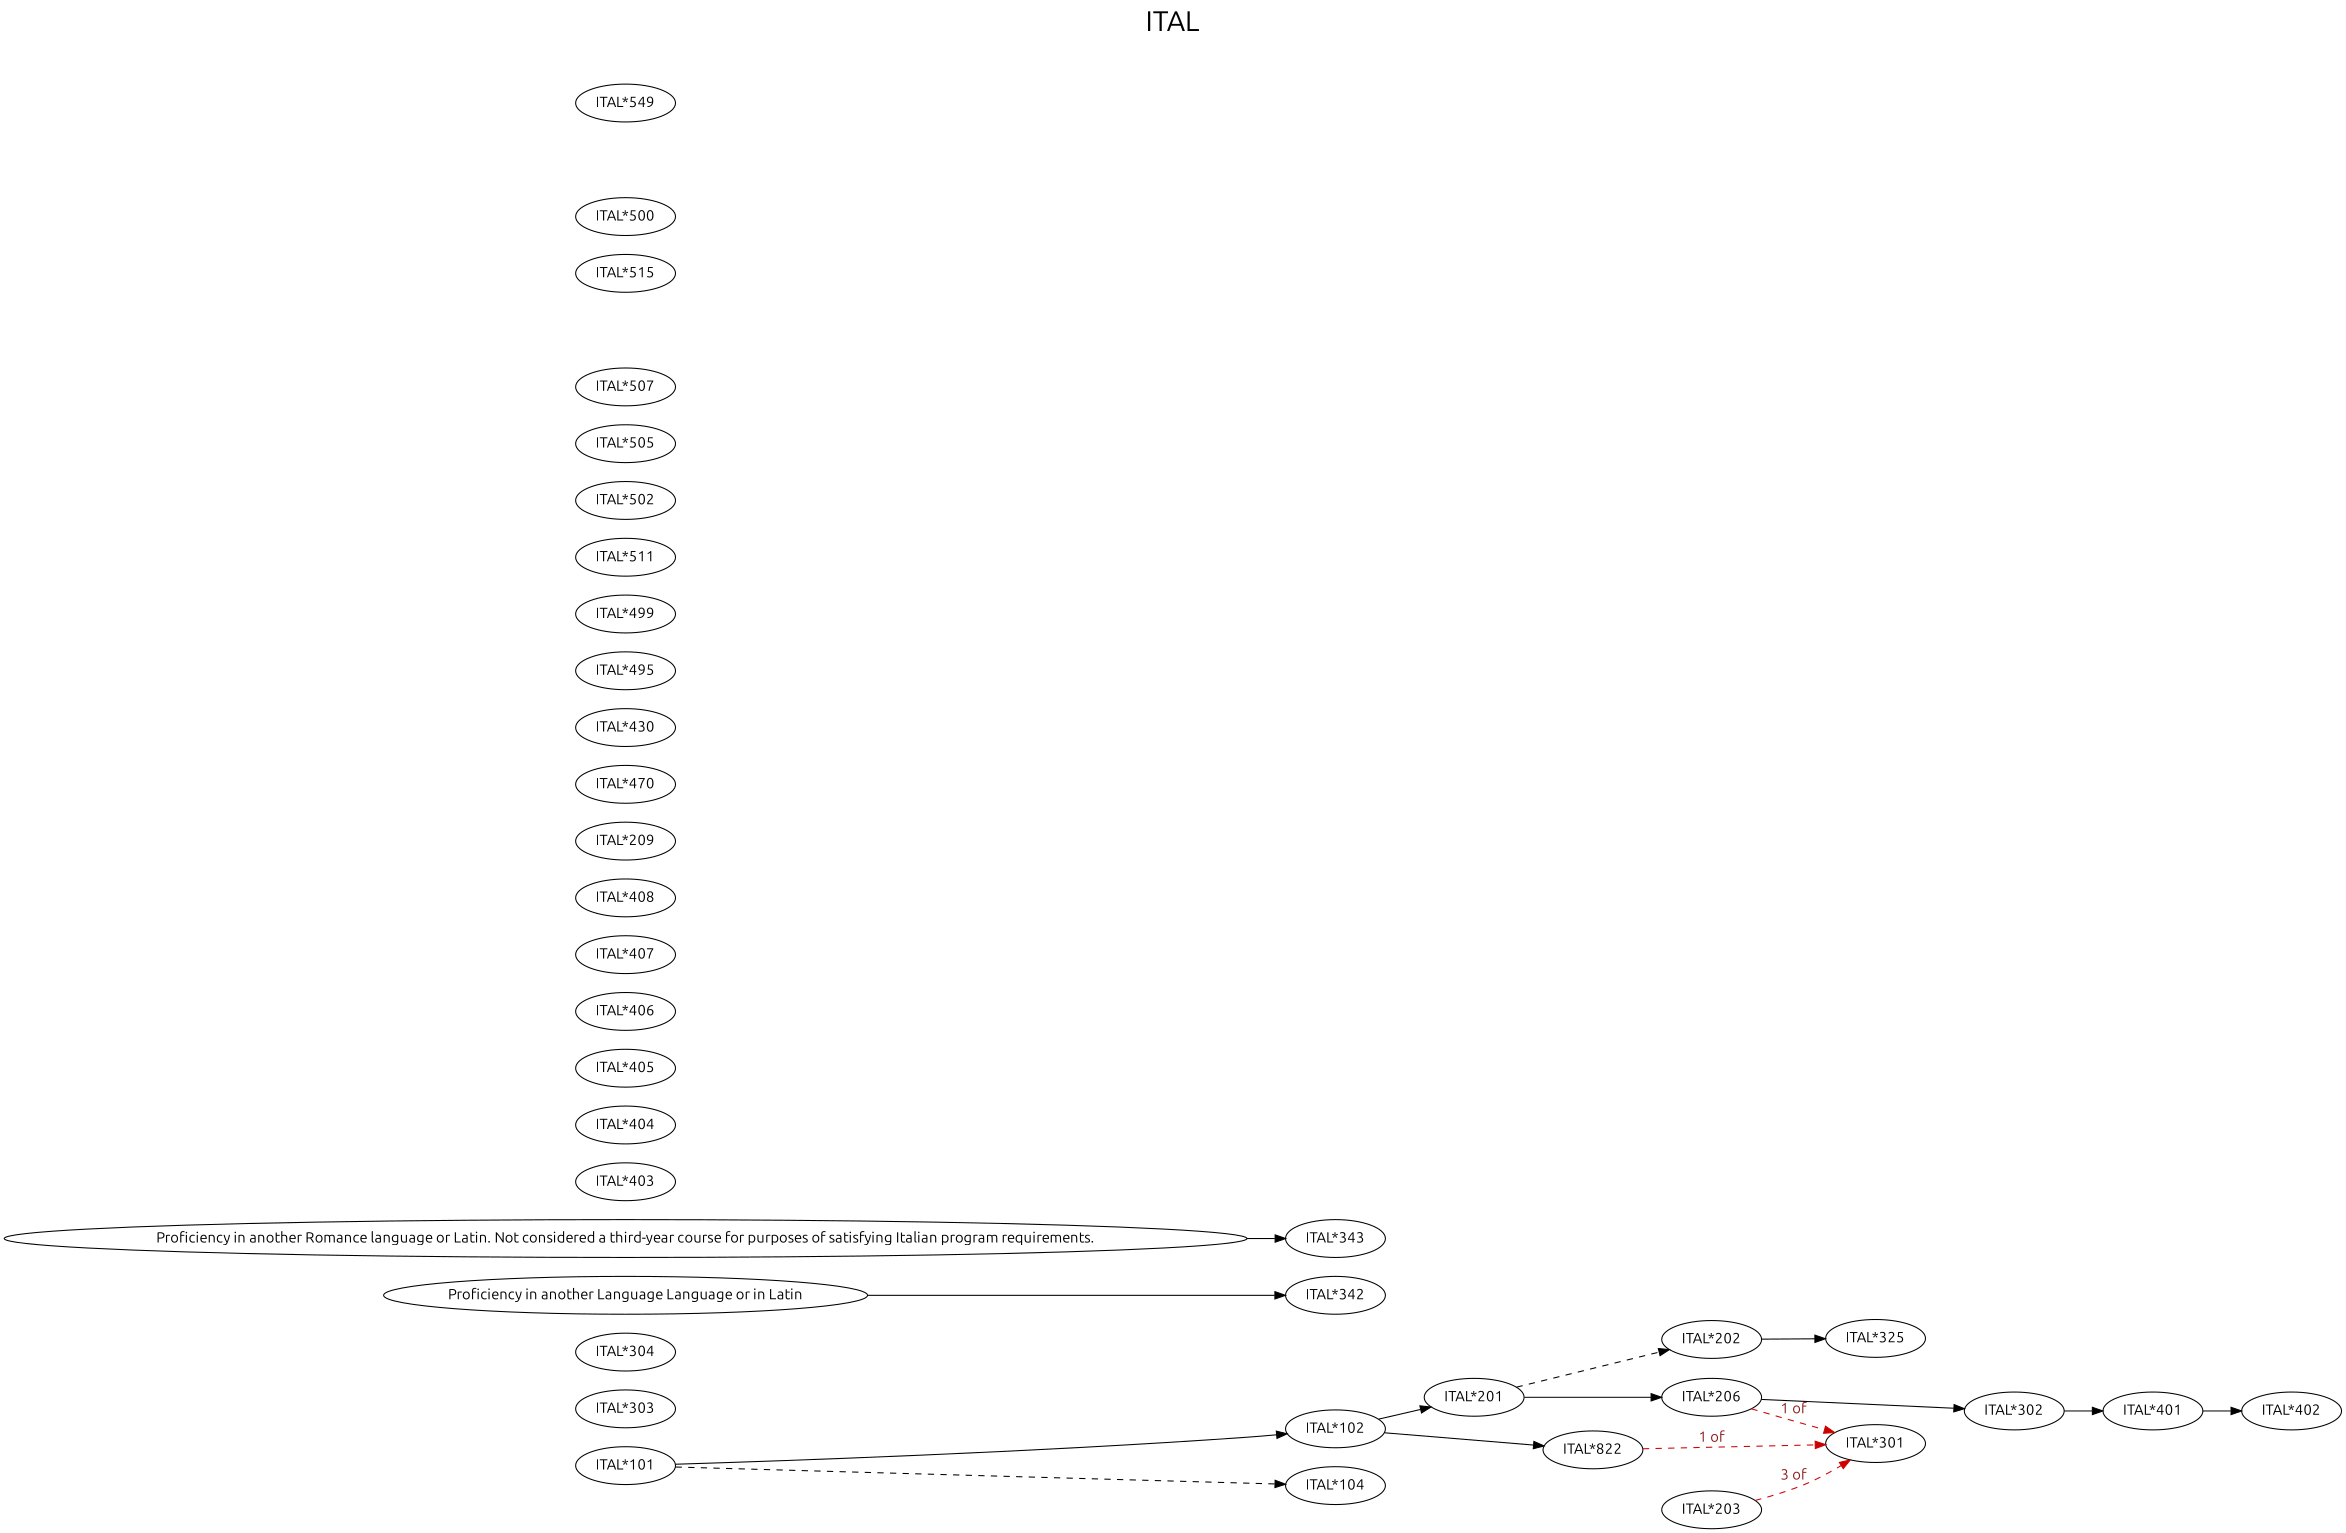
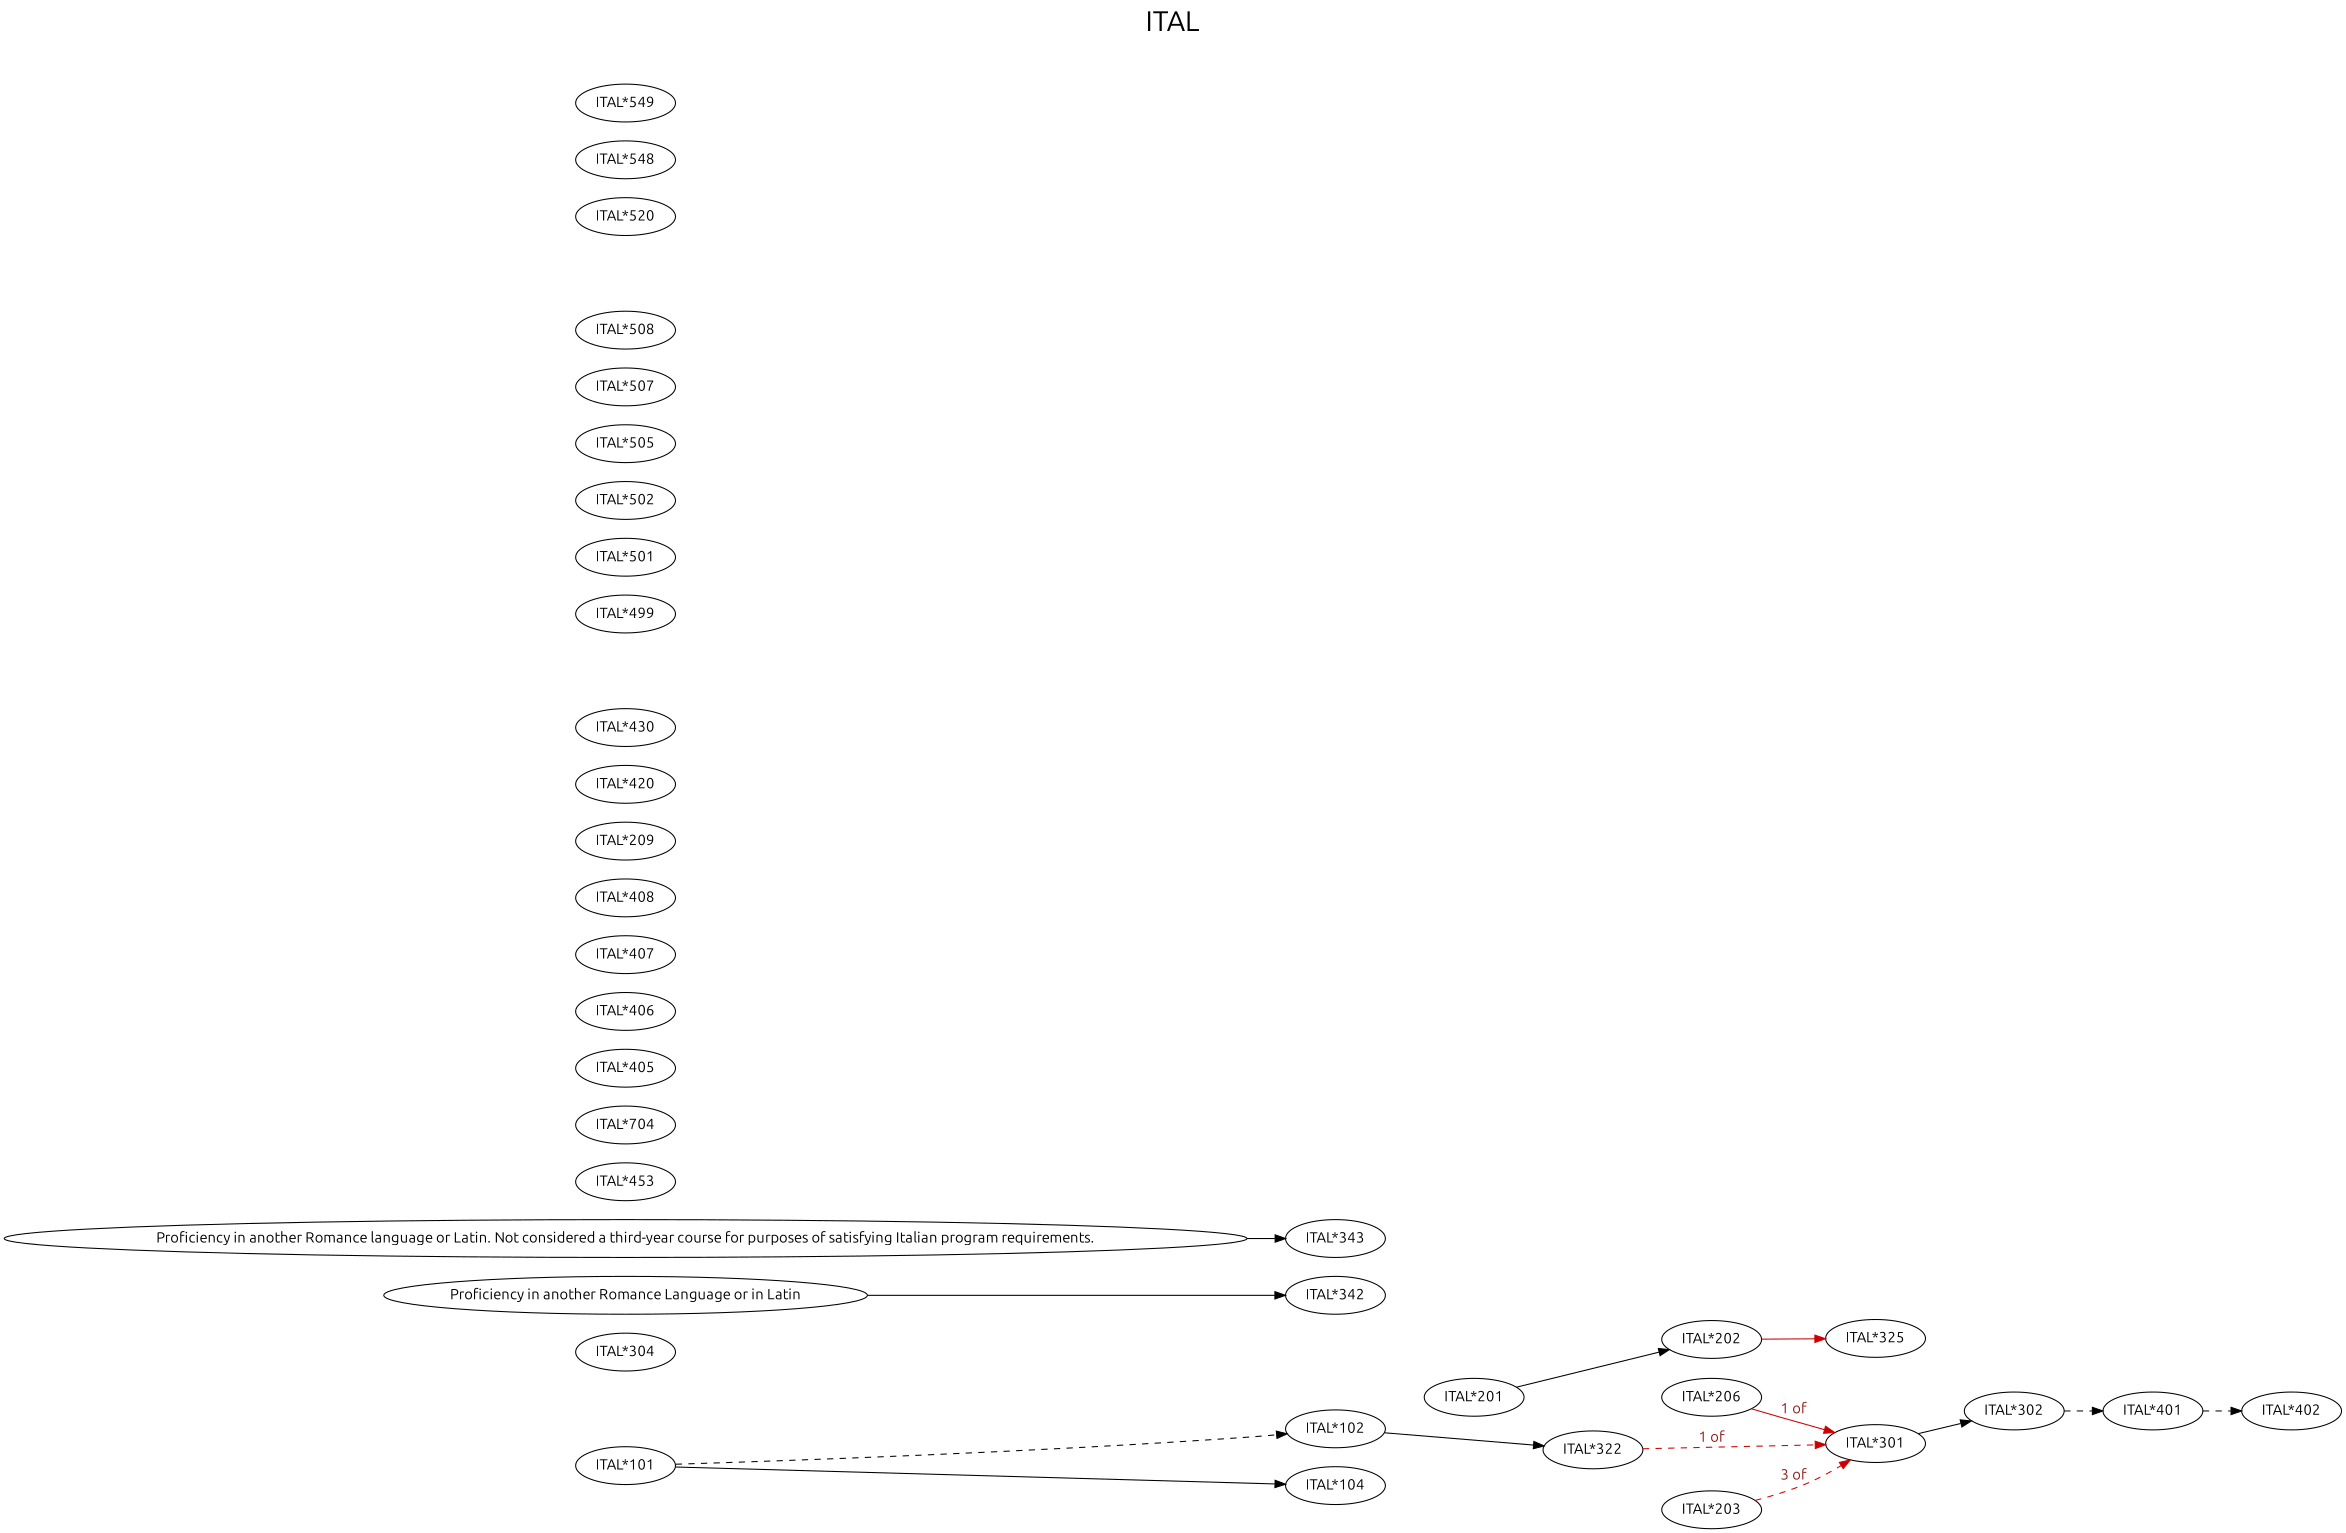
node "ITAL*548": added
node "ITAL*500": label "ITAL*500" -> "ITAL*520"
node "ITAL*515": removed
node "ITAL*508": added
node "ITAL*511": label "ITAL*511" -> "ITAL*501"
node "ITAL*495": removed
node "ITAL*470": label "ITAL*470" -> "ITAL*420"
node "ITAL*404": label "ITAL*404" -> "ITAL*704"
node "ITAL*403": label "ITAL*403" -> "ITAL*453"
node "Proficiency in another Language Language or in Latin": label "Proficiency in another Language Language or in Latin" -> "Proficiency in another Romance Language or in Latin"
edge "ITAL*202" -> "ITAL*325": color black -> red3
edge "ITAL*201" -> "ITAL*202": style dashed -> solid
edge "ITAL*201" -> "ITAL*206": removed
edge "ITAL*206" -> "ITAL*302": now "ITAL*301" -> "ITAL*302"
node "ITAL*303": removed
edge "ITAL*302" -> "ITAL*401": style solid -> dashed
edge "ITAL*401" -> "ITAL*402": style solid -> dashed
edge "ITAL*102" -> "ITAL*201": removed
edge "ITAL*206" -> "ITAL*301": style dashed -> solid
node "ITAL*822": label "ITAL*822" -> "ITAL*322"
edge "ITAL*101" -> "ITAL*102": style solid -> dashed
edge "ITAL*101" -> "ITAL*104": style dashed -> solid
